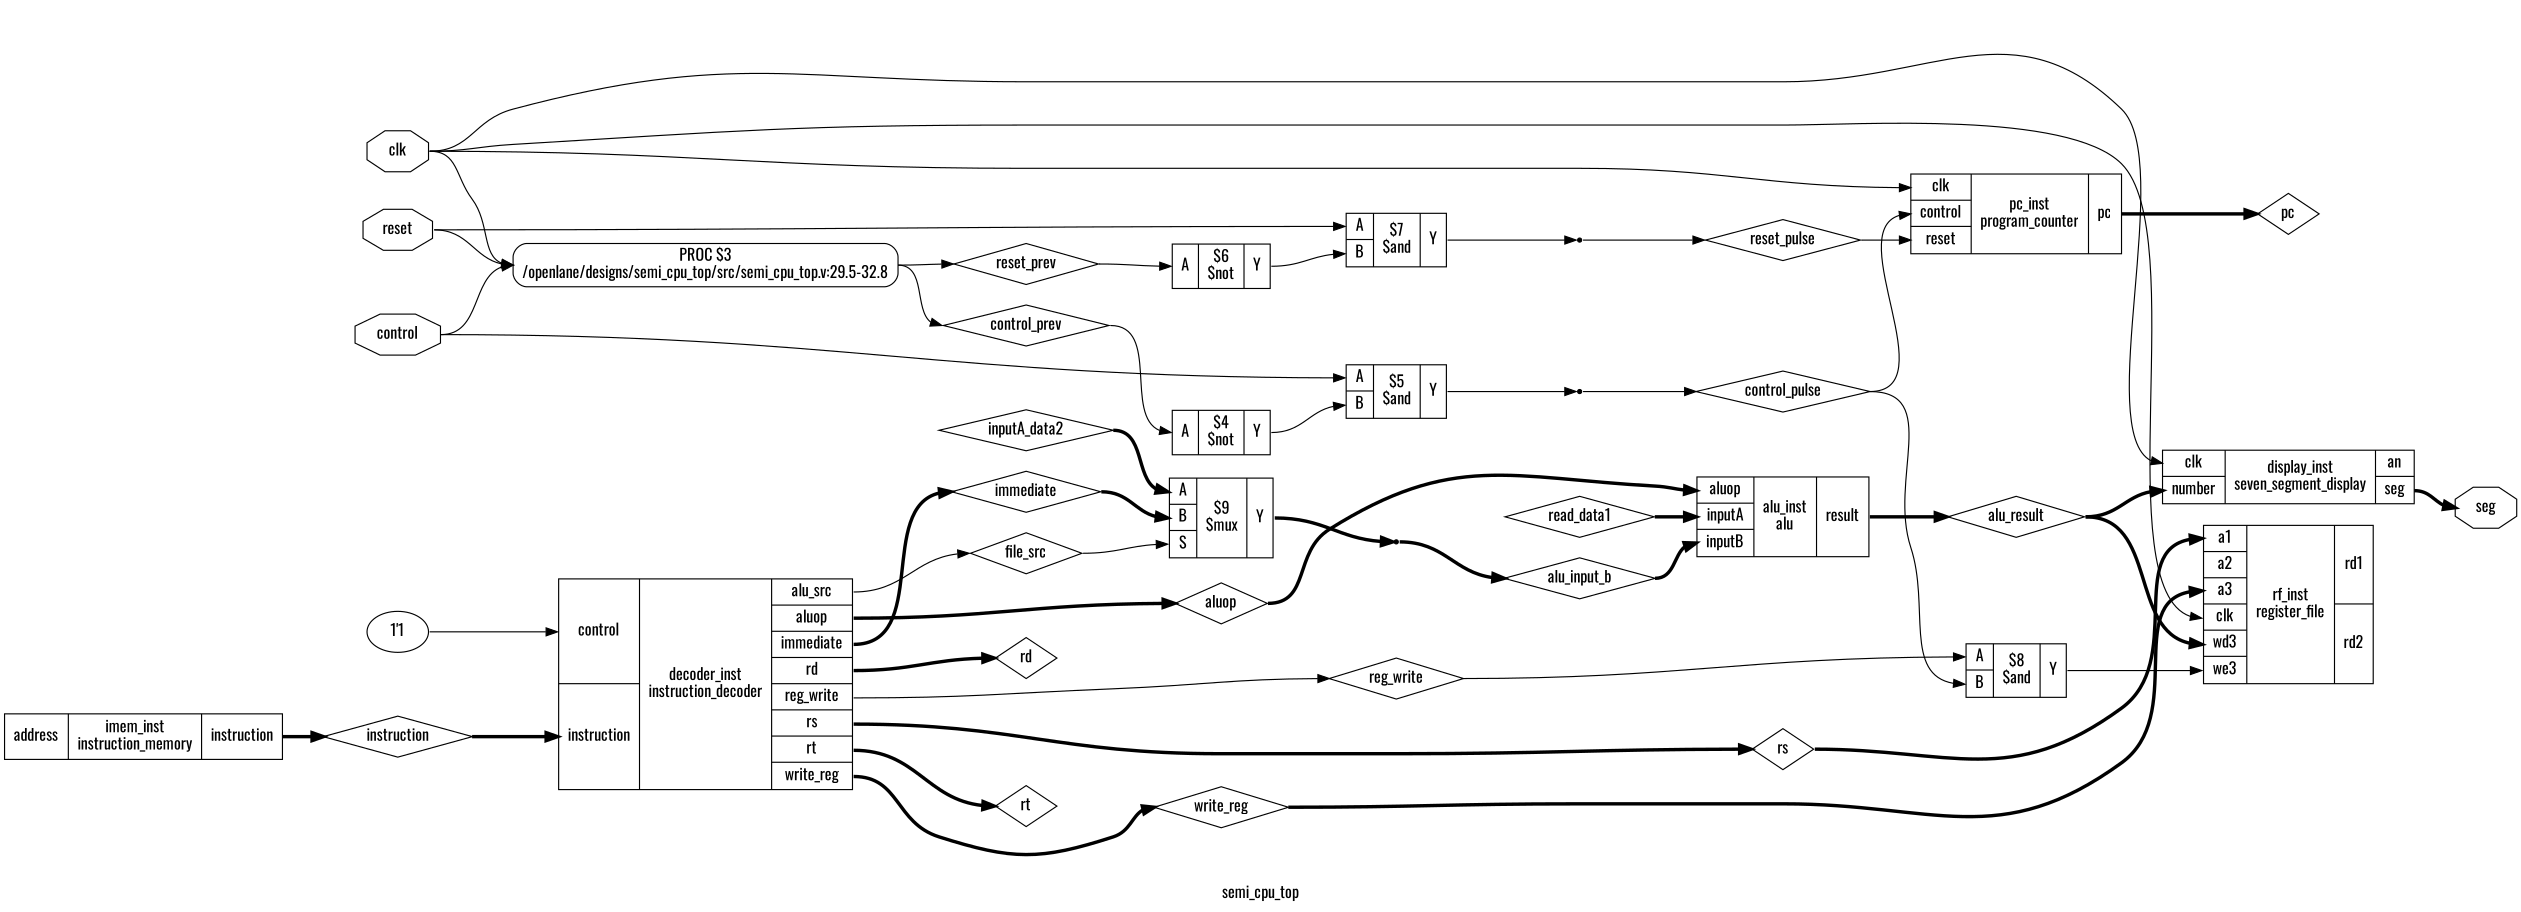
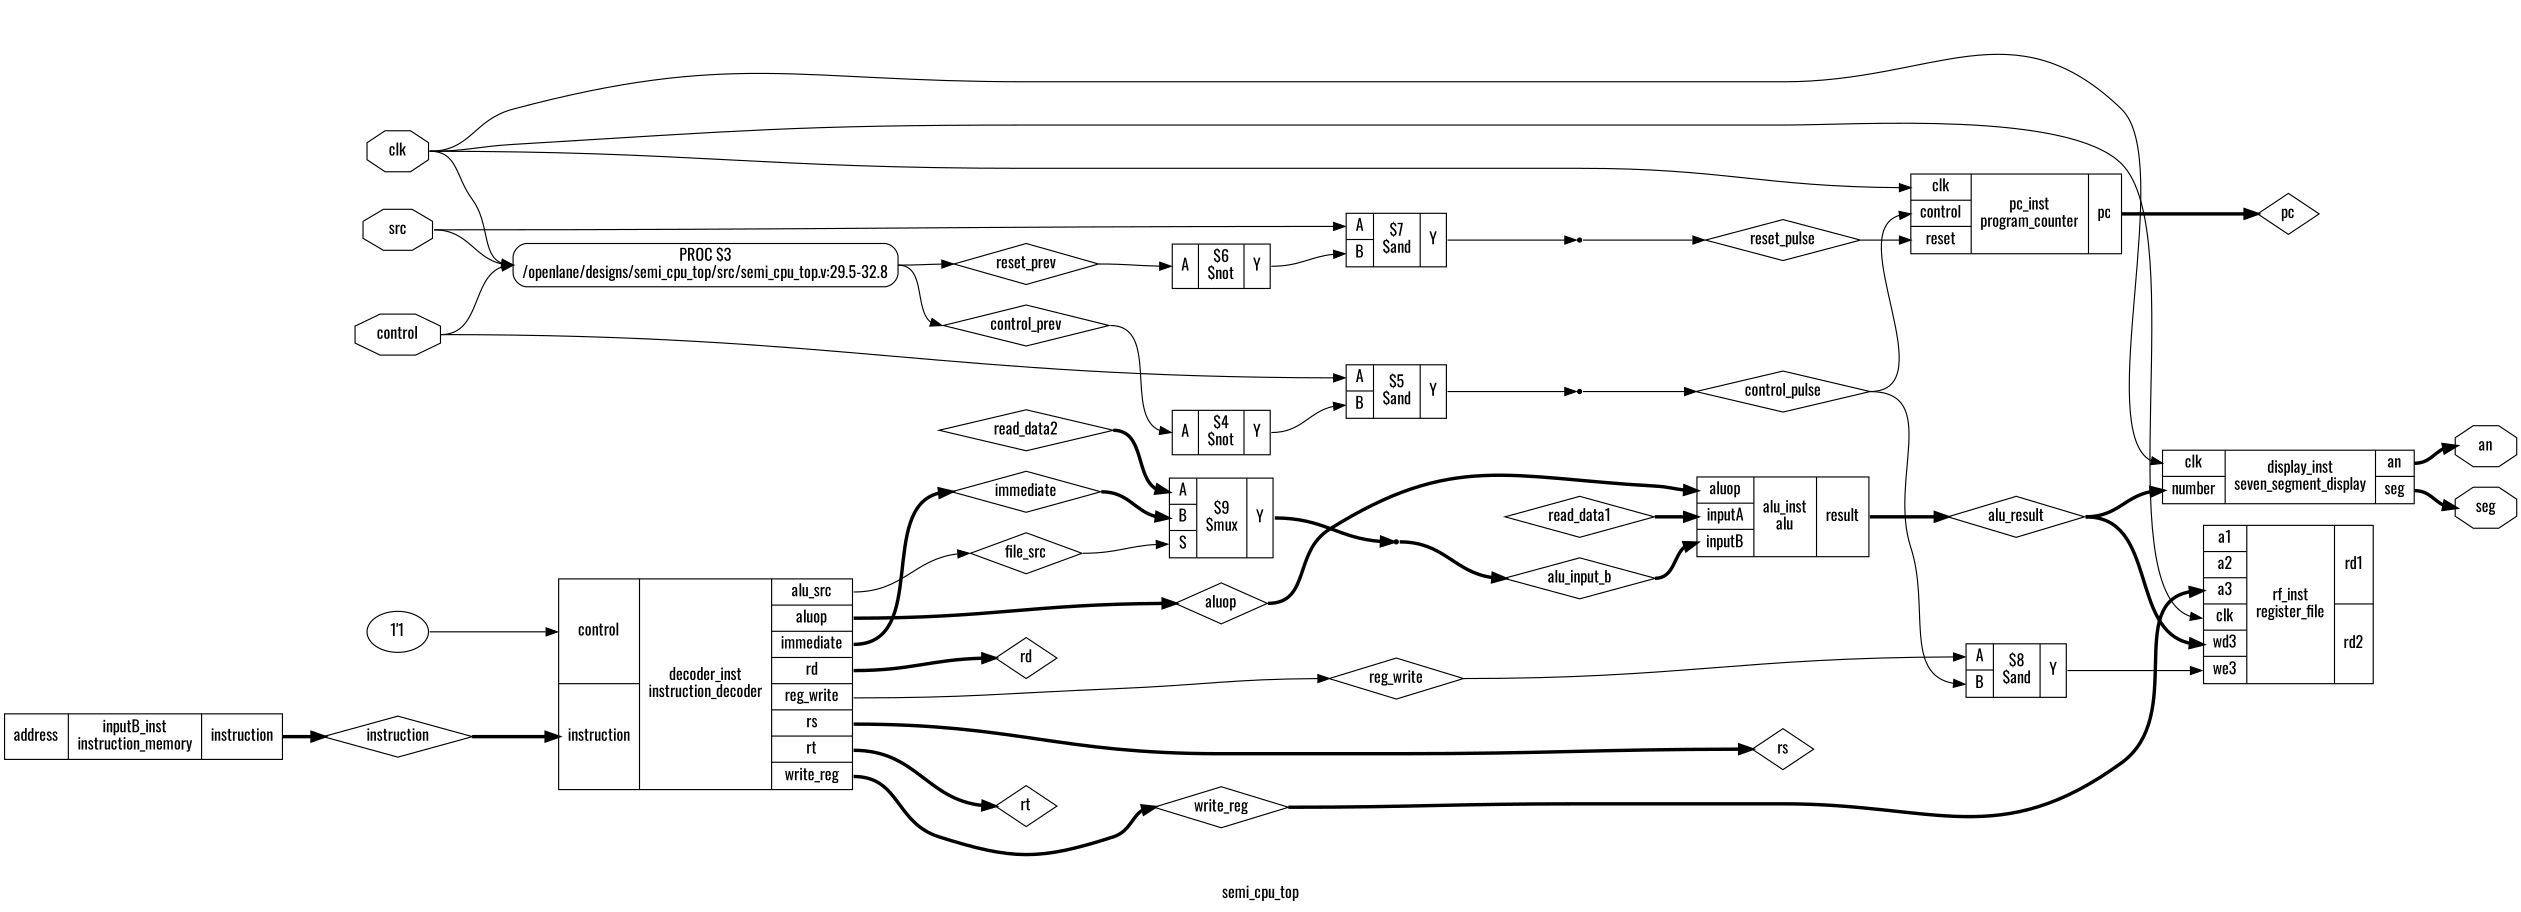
node "reset": label "reset" -> "src"
node "inputA_data2": label "inputA_data2" -> "read_data2"
node "an": added
node "address": text "imem_inst" -> "inputB_inst"
edge "rs" -> "a1": removed
